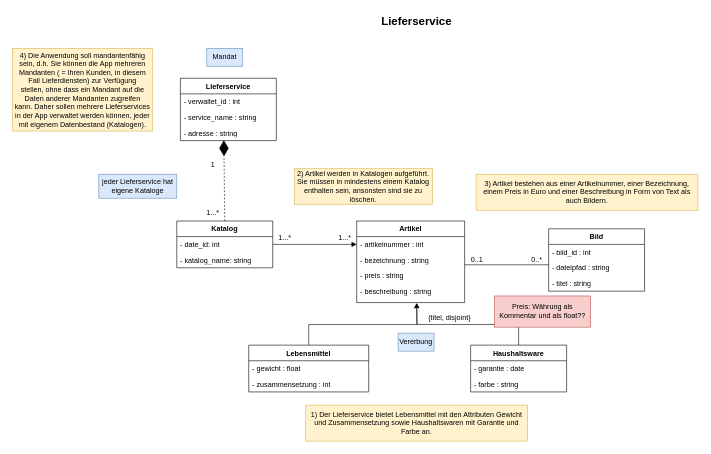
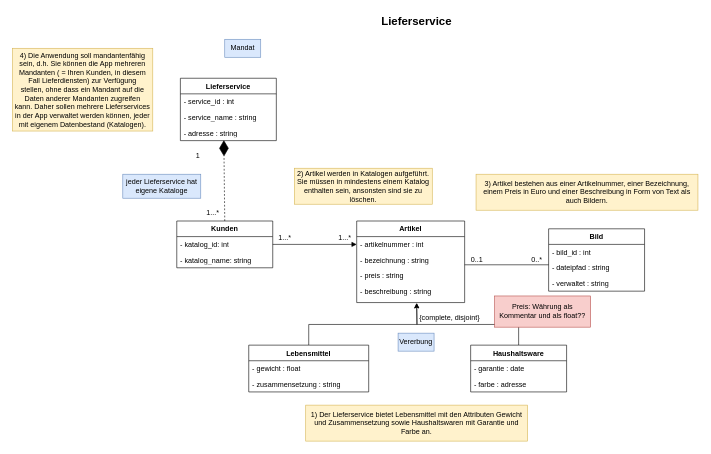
node "Mandat": moved (225, 57) -> (243, 48)
node "- verwaltet_id : int": label "- verwaltet_id : int" -> "- service_id : int"
node "1": moved (213, 165) -> (198, 156)
node "jeder Lieferservice hat eigene Kataloge": moved (138, 186) -> (162, 186)
node "Katalog": label "Katalog" -> "Kunden"
node "- date_id: int": label "- date_id: int" -> "- katalog_id: int"
node "- titel : string": label "- titel : string" -> "- verwaltet : string"
node "{titel, disjoint}": label "{titel, disjoint}" -> "{complete, disjoint}"
node "- zusammensetzung : int": label "- zusammensetzung : int" -> "- zusammensetzung : string"
node "- farbe : string": label "- farbe : string" -> "- farbe : adresse"
